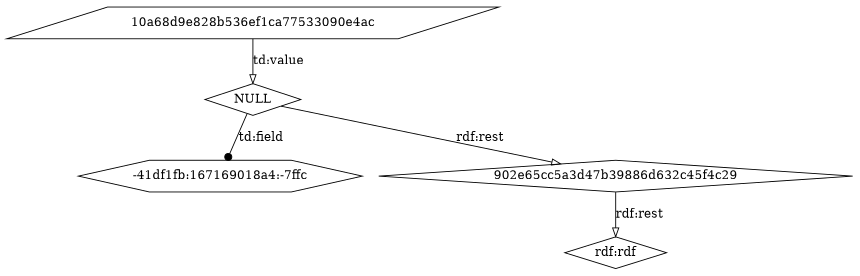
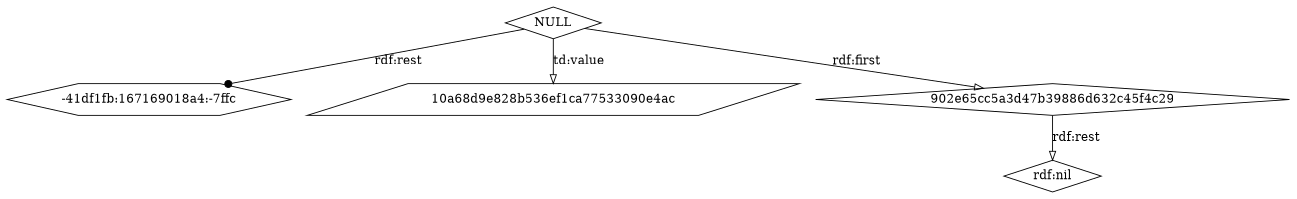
edge "10a68d9e828b536ef1ca77533090e4ac" -> "NULL": reversed
edge "NULL" -> "-41df1fb:167169018a4:-7ffc": label "td:field" -> "rdf:rest"
edge "NULL" -> "902e65cc5a3d47b39886d632c45f4c29": label "rdf:rest" -> "rdf:first"
node "rdf:rdf": label "rdf:rdf" -> "rdf:nil"
